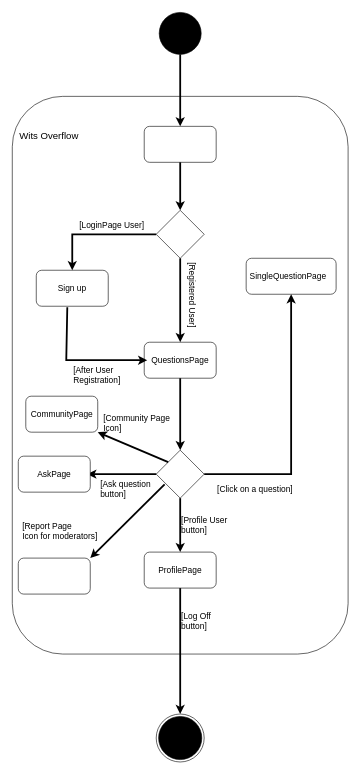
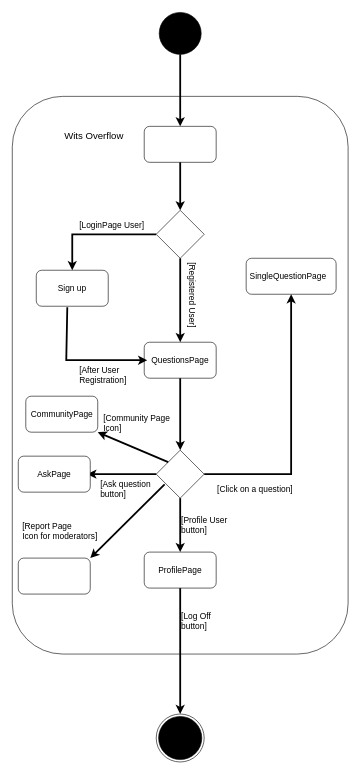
node "Wits Overflow": moved (51, 135) -> (96, 135)
node "[After User Registration]": moved (102, 375) -> (108, 375)
